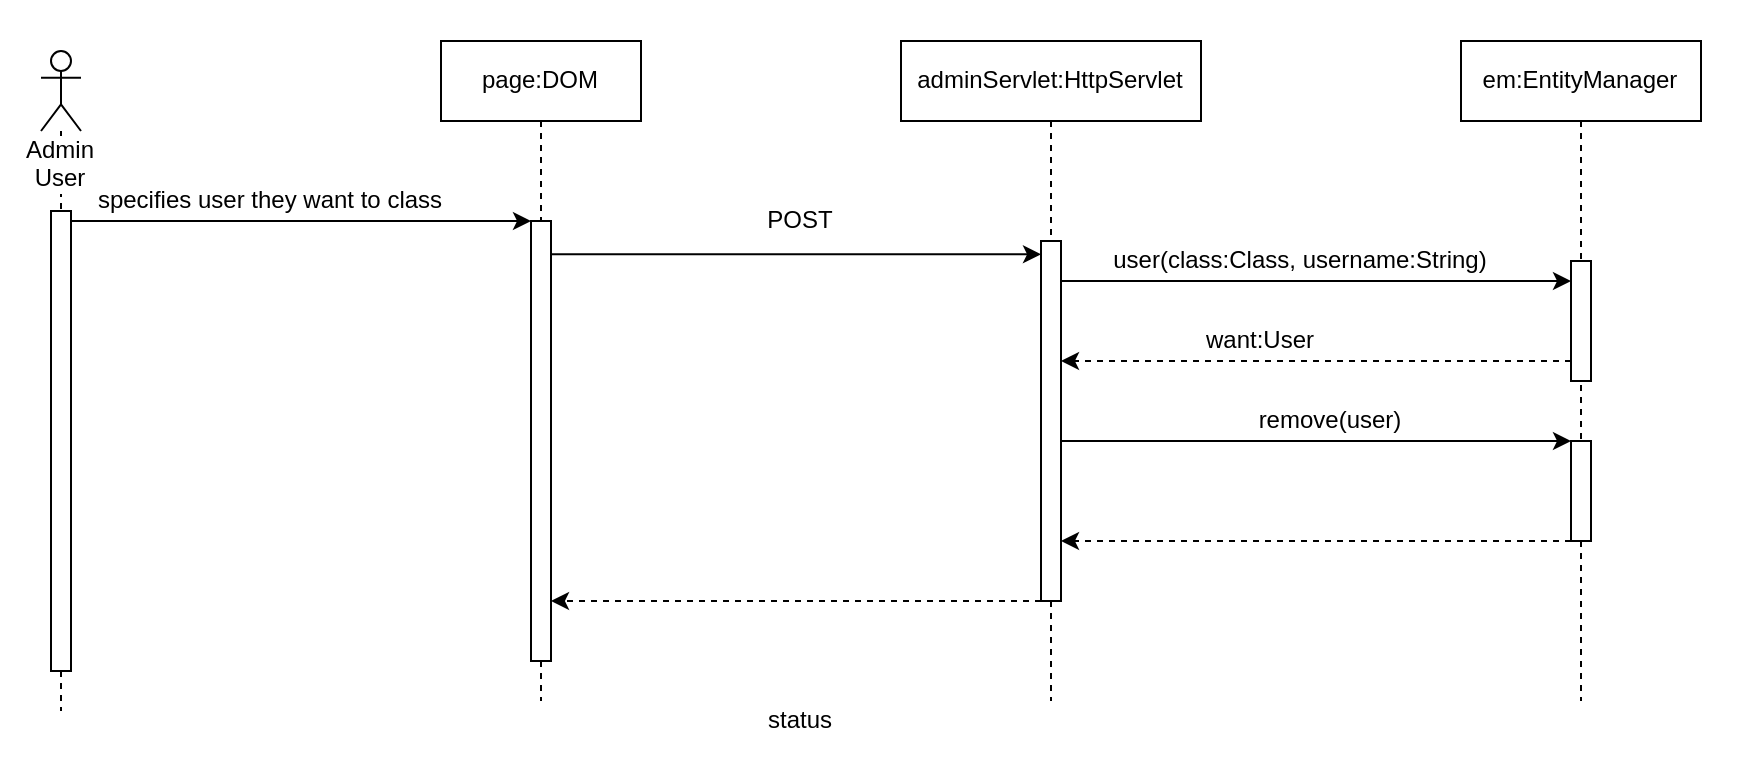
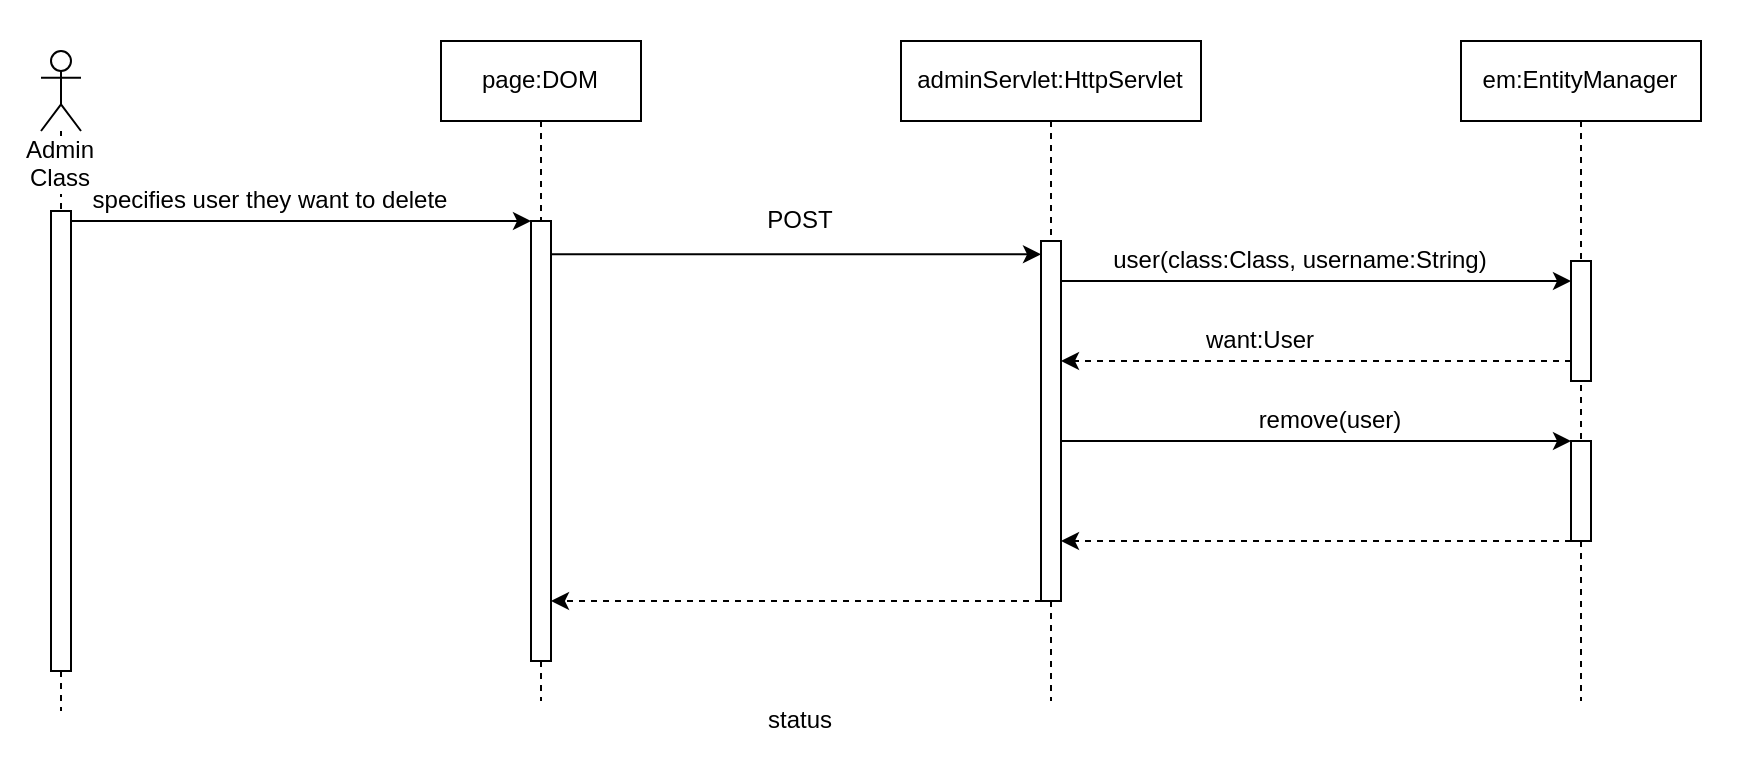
node "Admin User": label "Admin User" -> "Admin Class"
node "specifies user they want to class": label "specifies user they want to class" -> "specifies user they want to delete"
